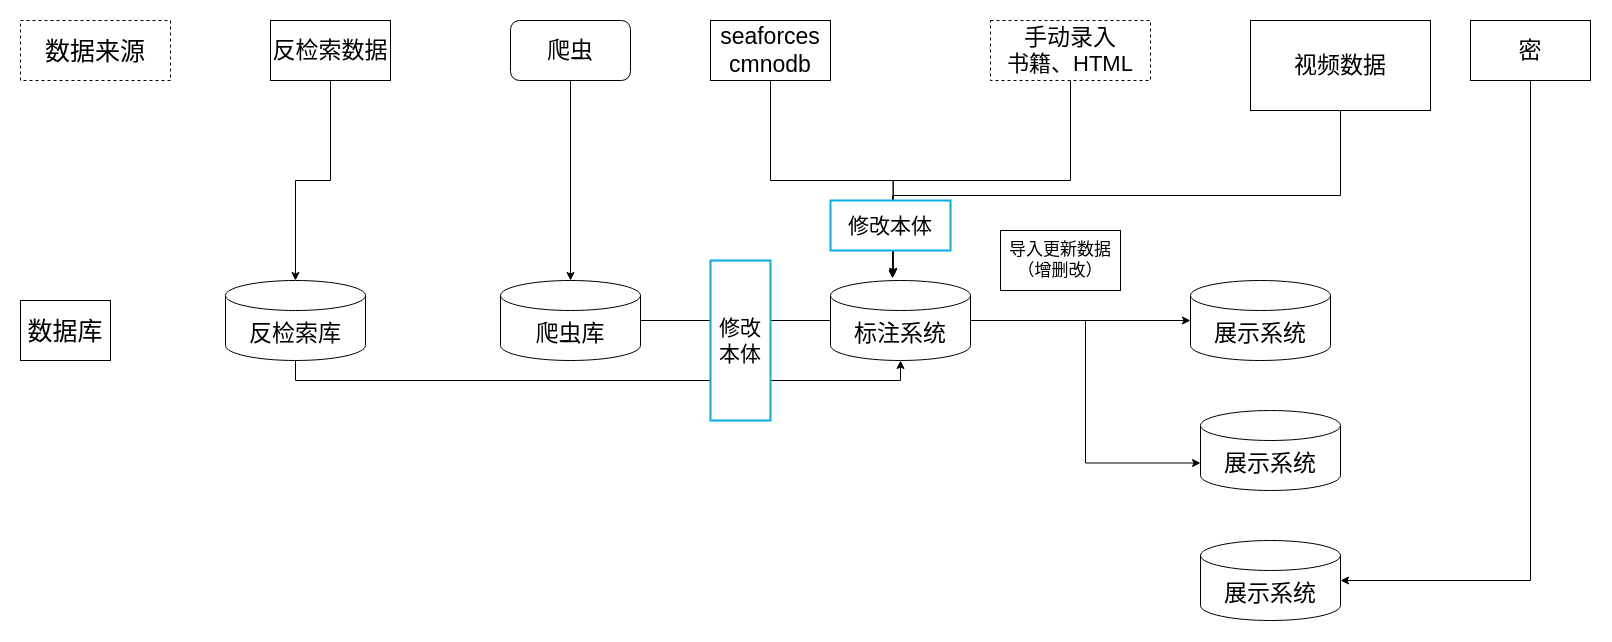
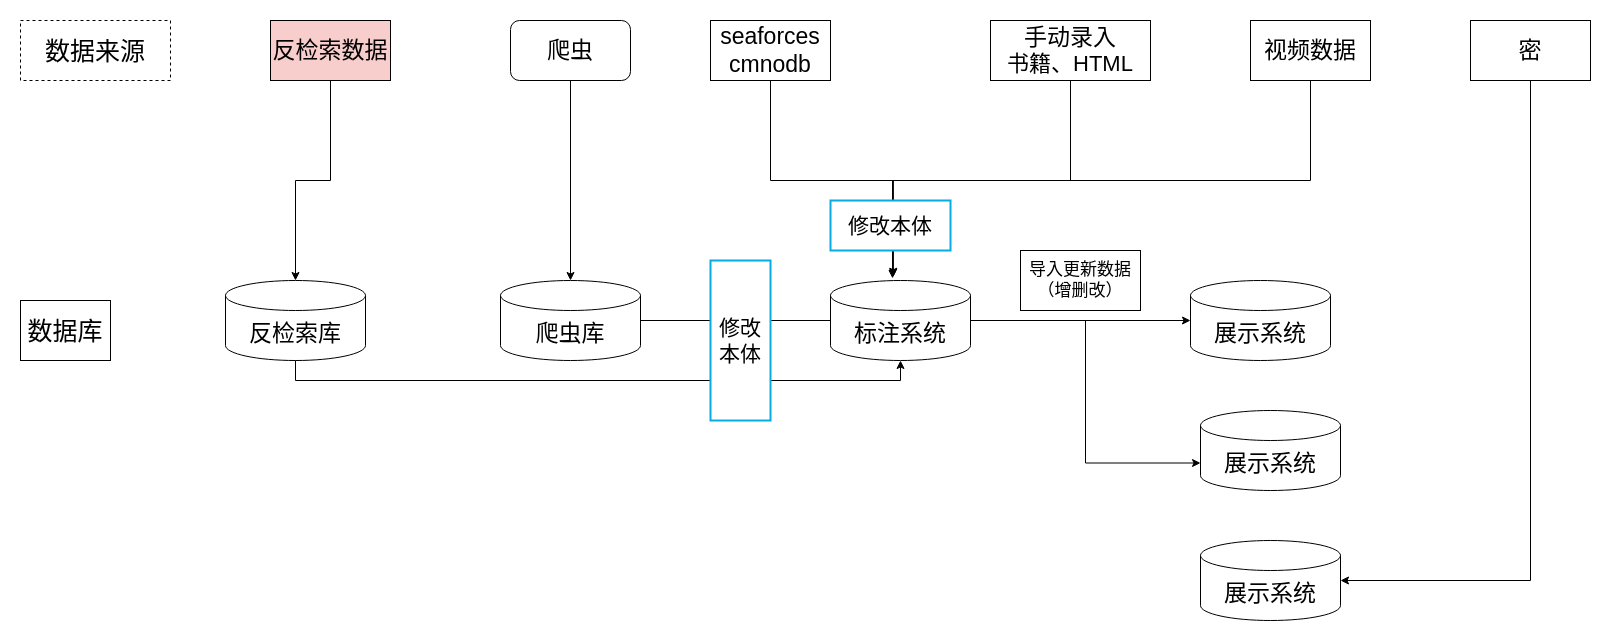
node "反检索数据": fillcolor #ffffff -> #f8cecc
node "手动录入书籍、HTML": style dashed -> solid
node "视频数据": size 180x90 -> 120x60
node "导入更新数据 （增删改）": moved (1061, 261) -> (1081, 281)
